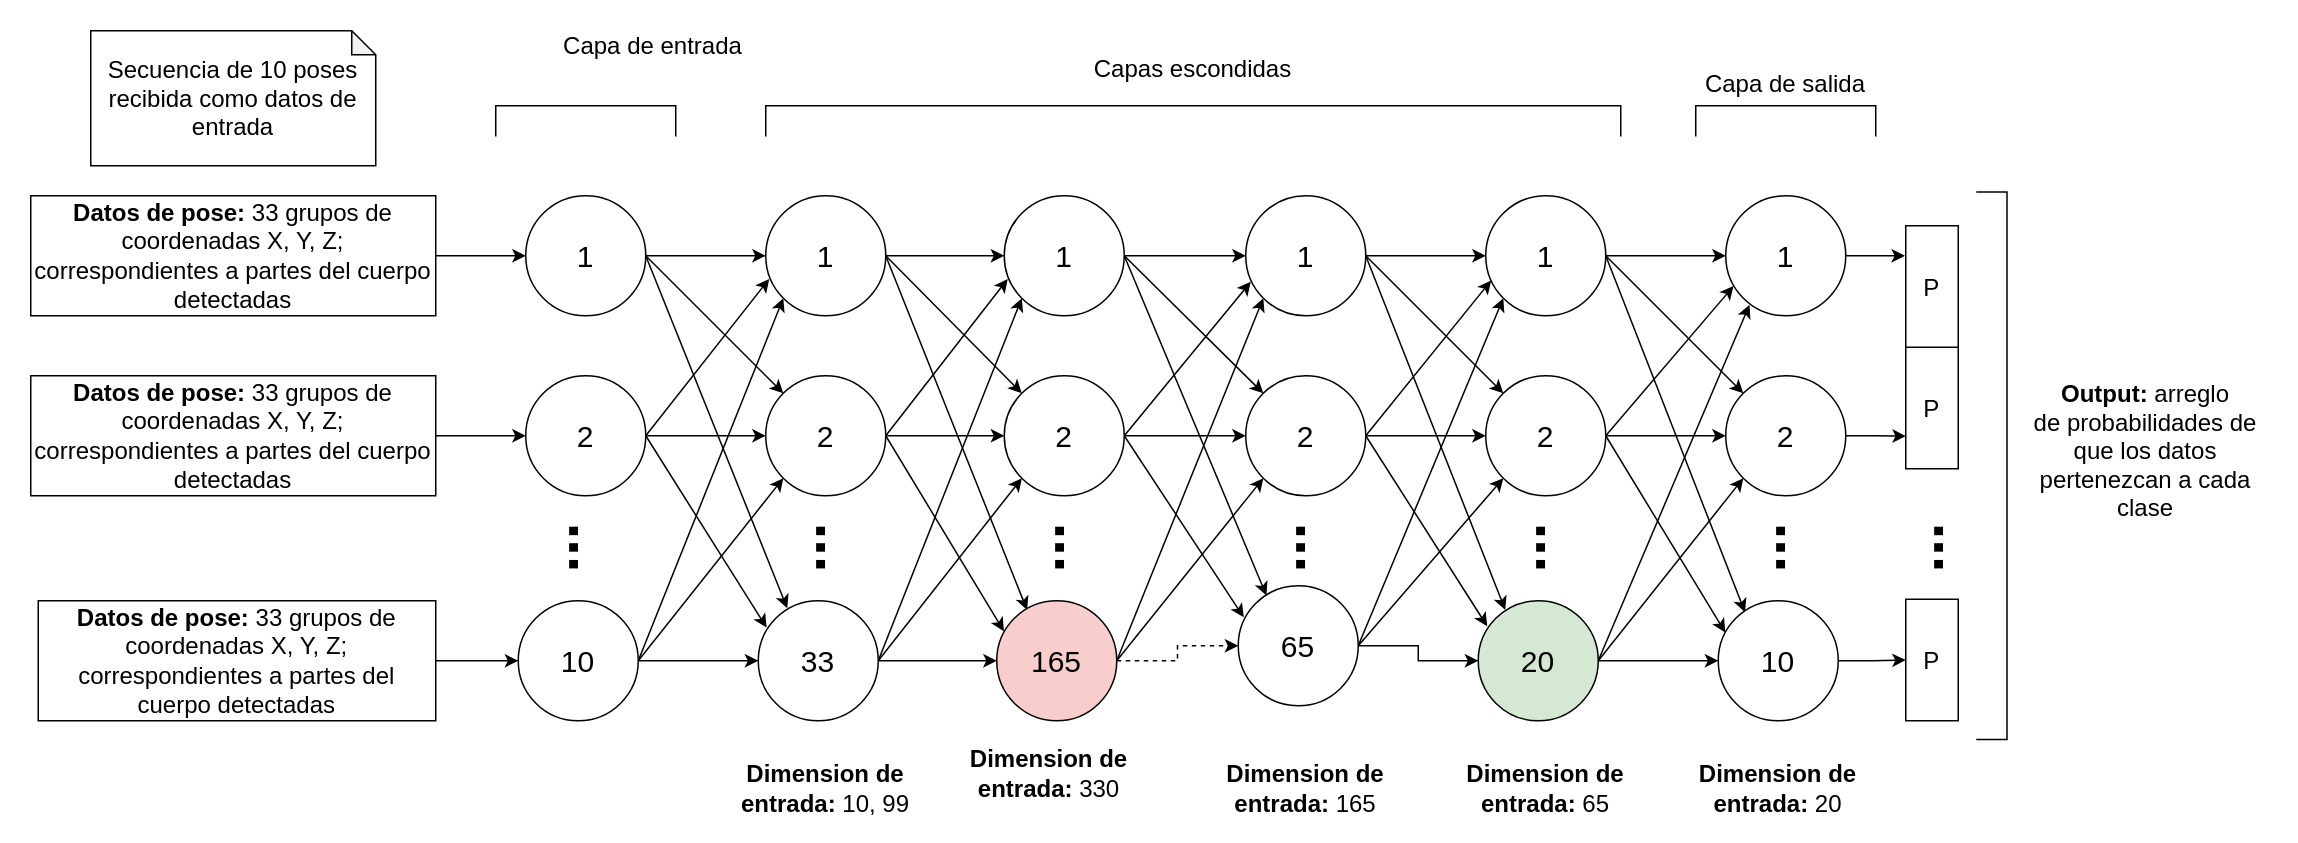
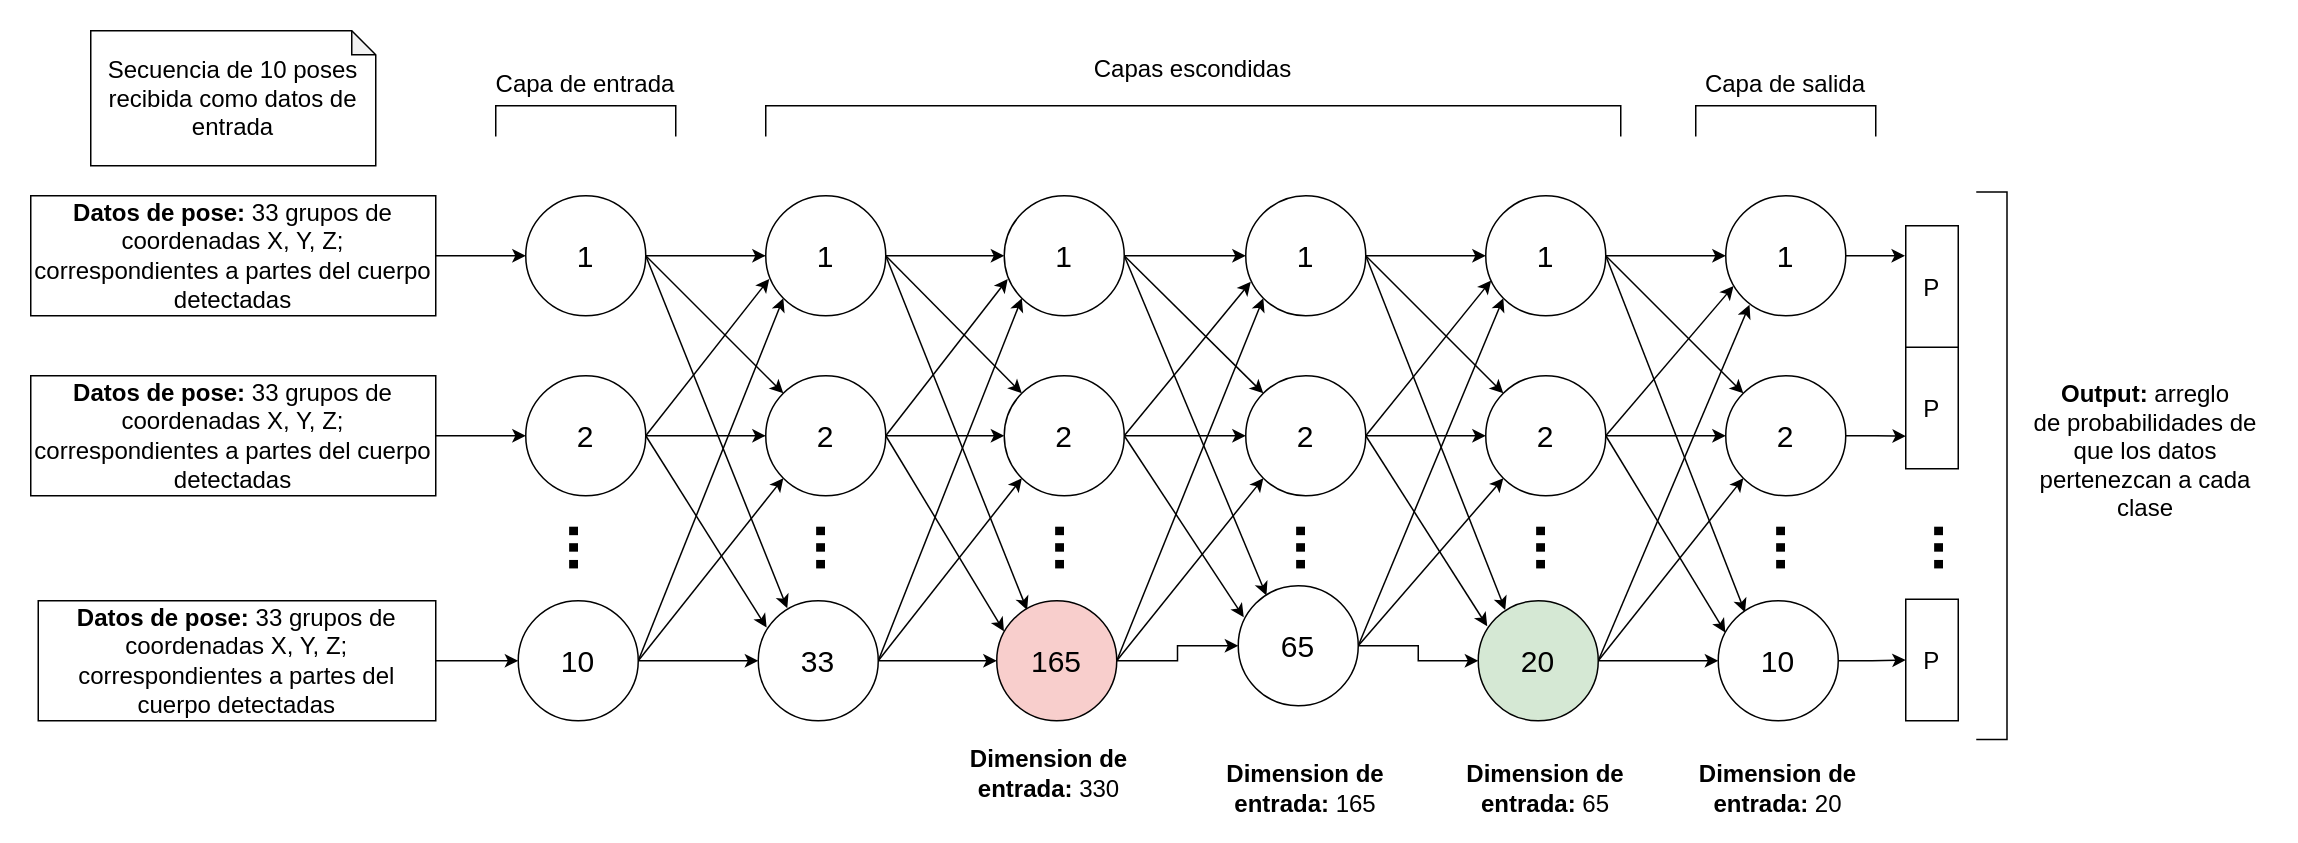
node "Capa de entrada": moved (653, 46) -> (586, 83)
edge "165" -> "65": style dashed -> solid
node "Dimension de entrada: 10, 99": removed
